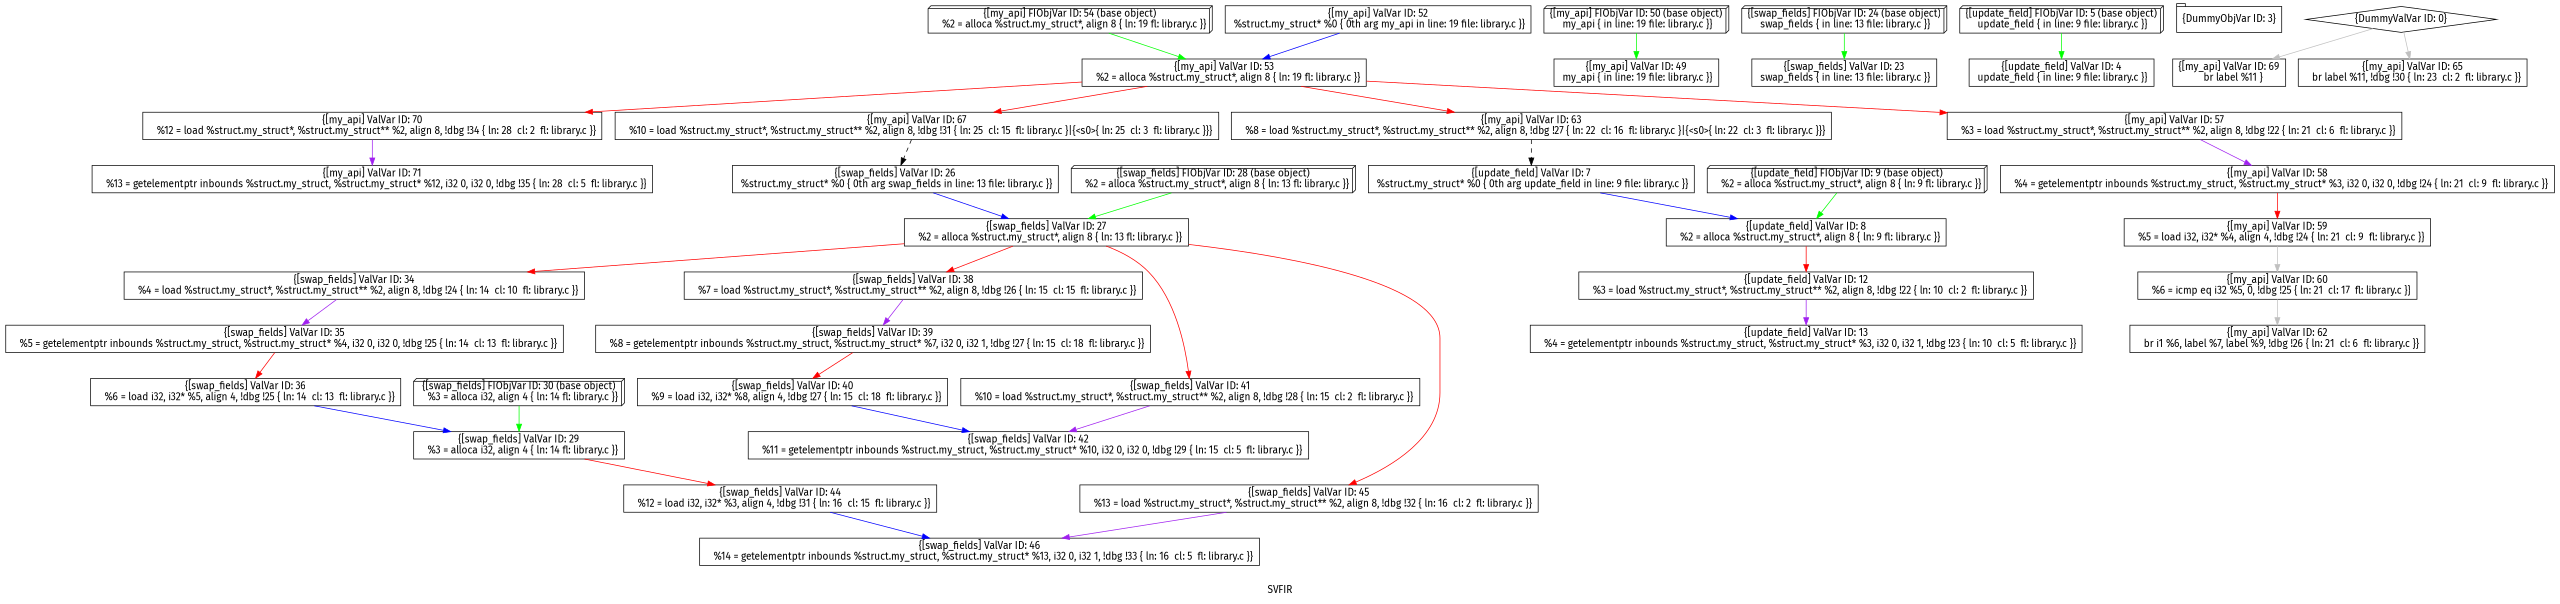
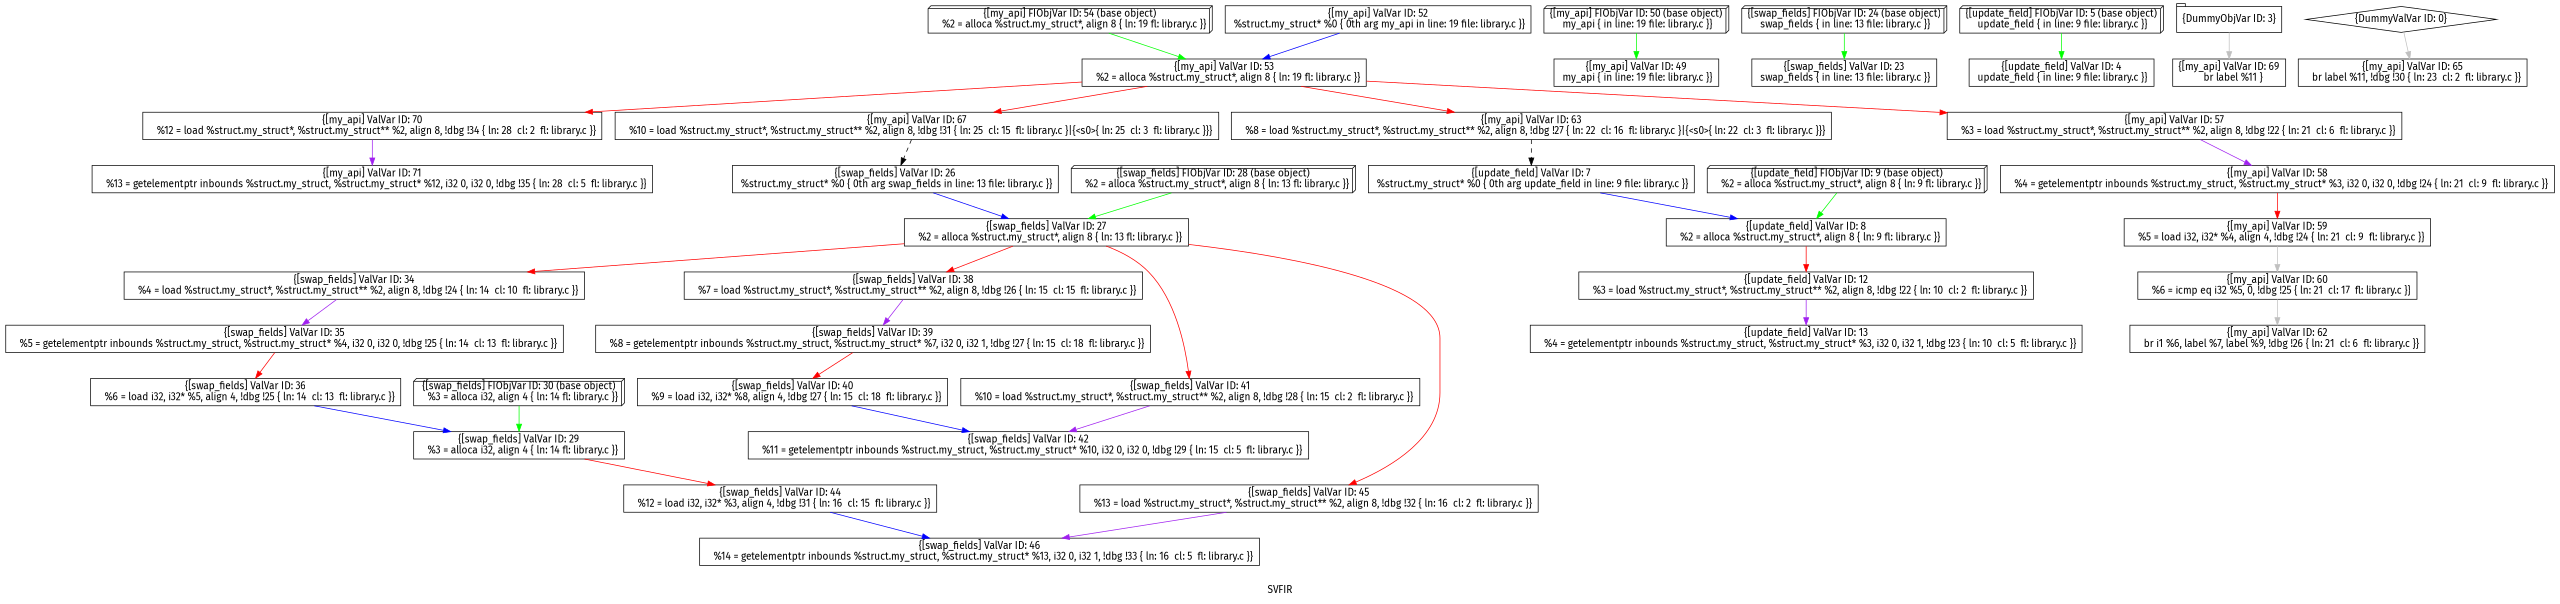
edge "{DummyValVar ID: 0}" -> "{[my_api] ValVar ID: 69 br label %11 }": now "{DummyObjVar ID: 3}" -> "{[my_api] ValVar ID: 69 br label %11 }"
